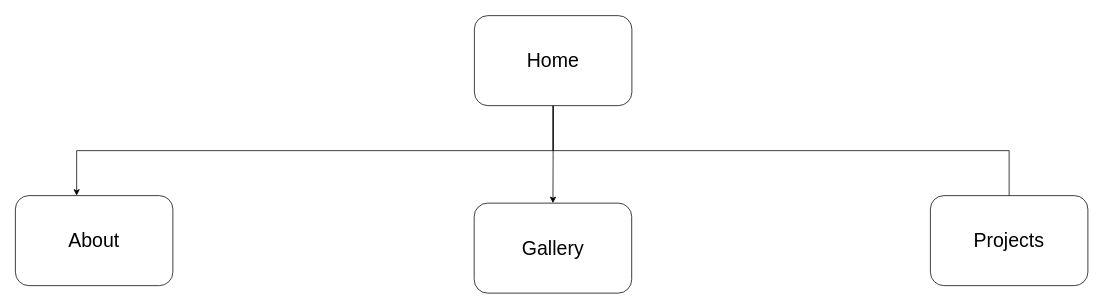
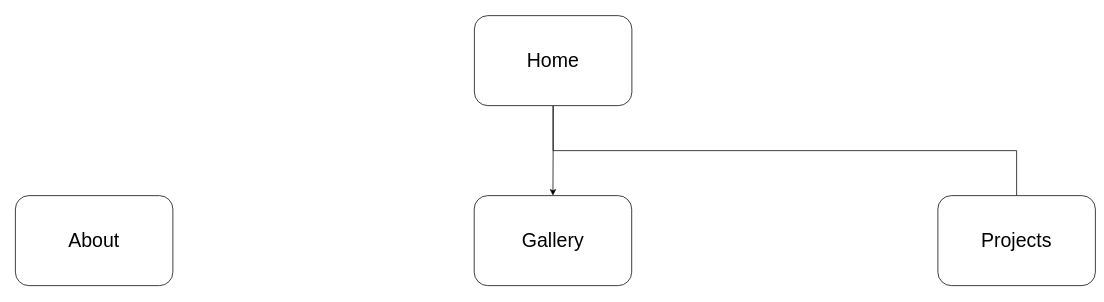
edge "Home" -> "About": removed
node "Projects": moved (1009, 240) -> (1017, 240)
node "Gallery": moved (553, 248) -> (553, 240)
